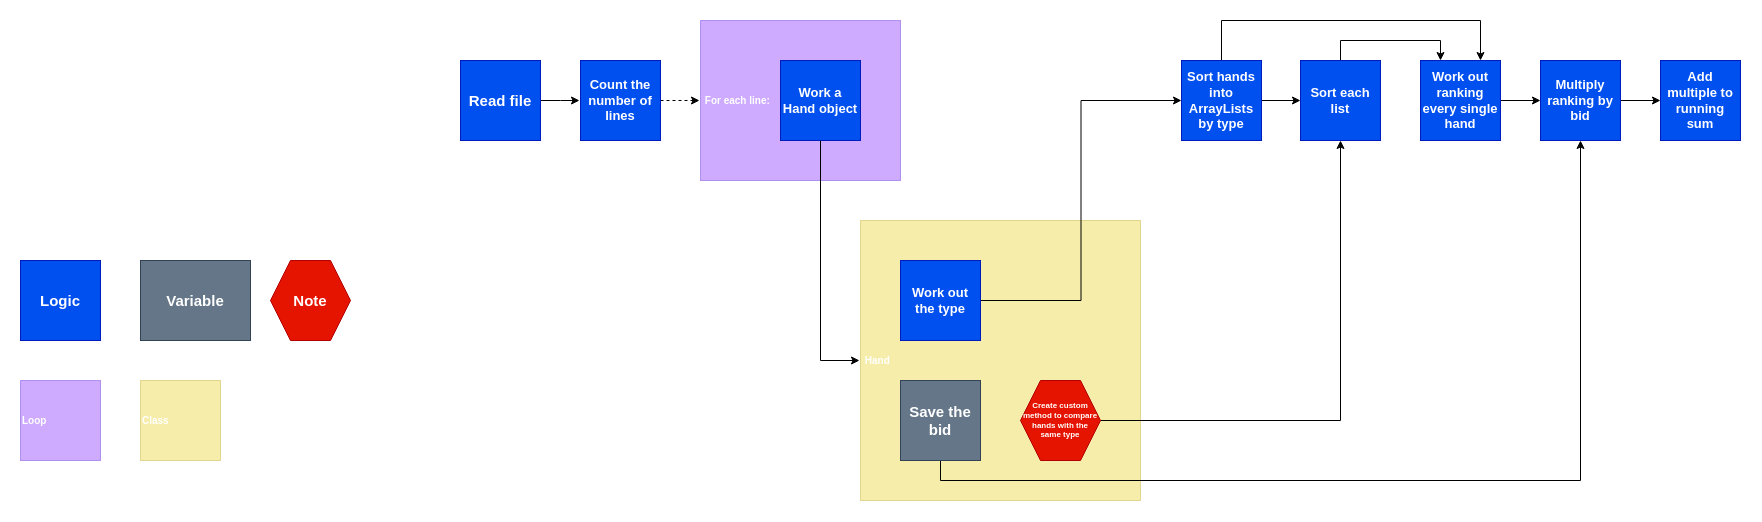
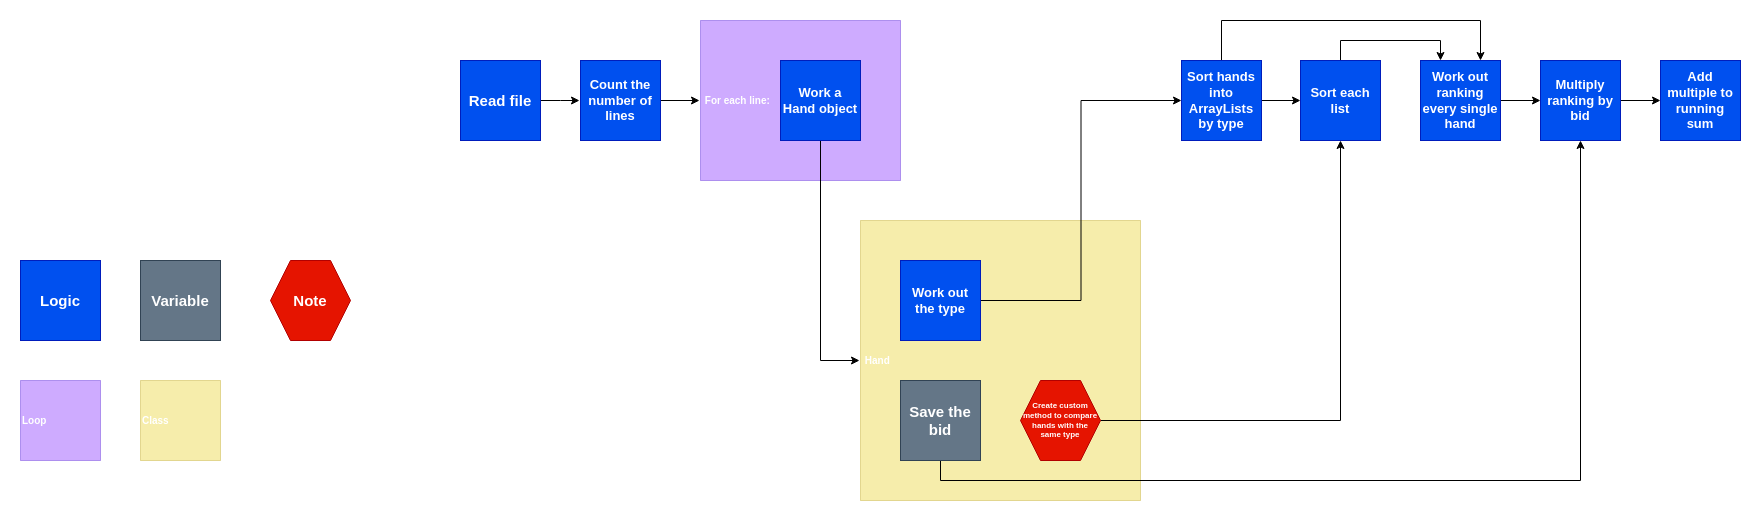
edge "Count the number of lines" -> "For each line:": style dashed -> solid
node "Variable": size 110x80 -> 80x80
